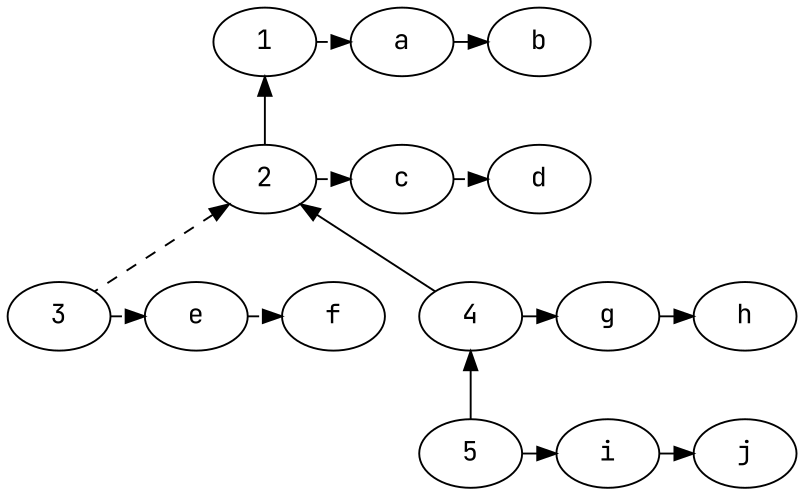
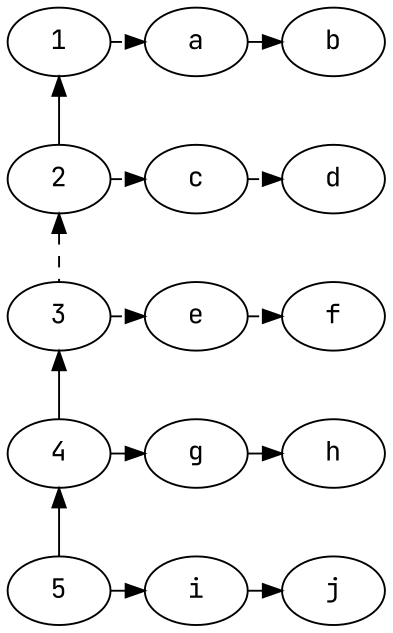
edge "4" -> "2": now "4" -> "3"
